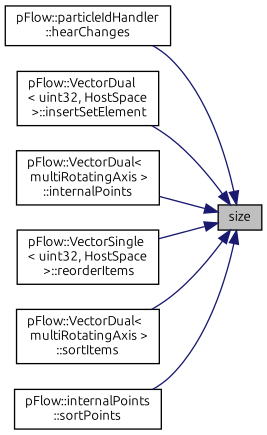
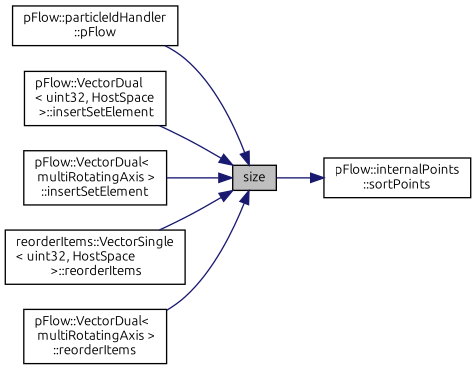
node "pFlow::particleIdHandler ::hearChanges": label "pFlow::particleIdHandler ::hearChanges" -> "pFlow::particleIdHandler ::pFlow"
node "pFlow::VectorDual< multiRotatingAxis > ::internalPoints": label "pFlow::VectorDual< multiRotatingAxis > ::internalPoints" -> "pFlow::VectorDual< multiRotatingAxis > ::insertSetElement"
node "pFlow::VectorSingle < uint32, HostSpace >::reorderItems": label "pFlow::VectorSingle < uint32, HostSpace >::reorderItems" -> "reorderItems::VectorSingle < uint32, HostSpace >::reorderItems"
edge "pFlow::internalPoints ::sortPoints" -> "size": reversed
node "pFlow::VectorDual< multiRotatingAxis > ::sortItems": label "pFlow::VectorDual< multiRotatingAxis > ::sortItems" -> "pFlow::VectorDual< multiRotatingAxis > ::reorderItems"
